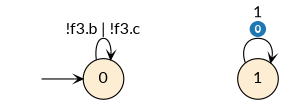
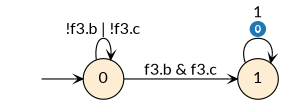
edge "0" -> "1": added, label "f3.b & f3.c"
